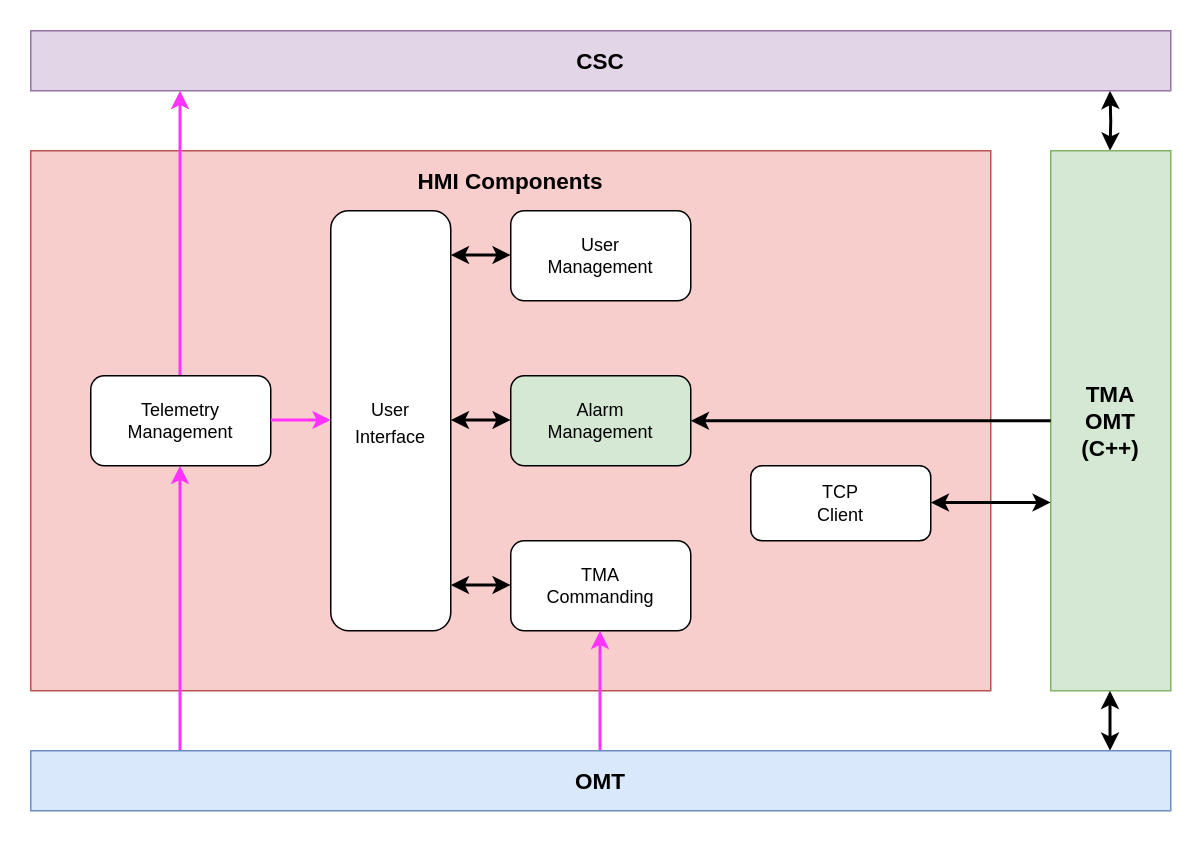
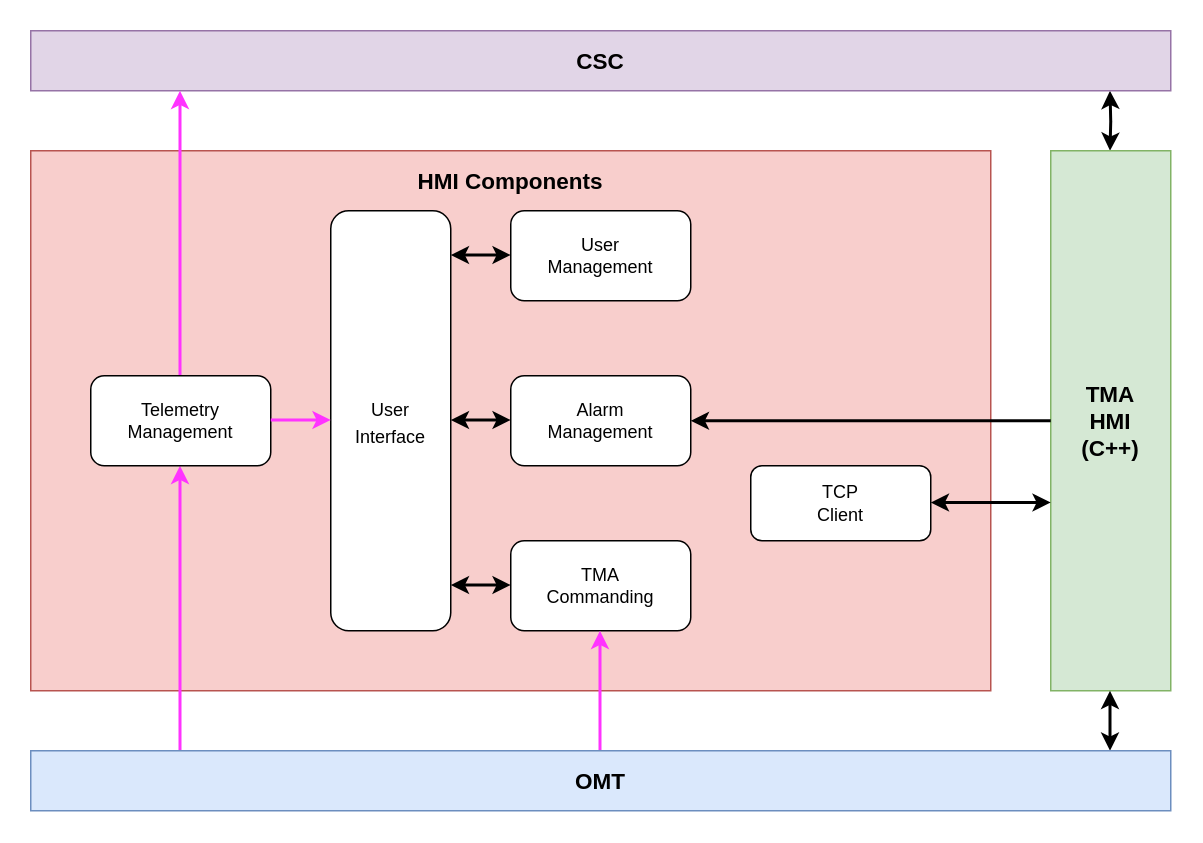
node "Alarm Management": fillcolor #d5e8d4 -> #ffffff
node "TMA OMT (C++)": label "TMA OMT (C++)" -> "TMA HMI (C++)"
